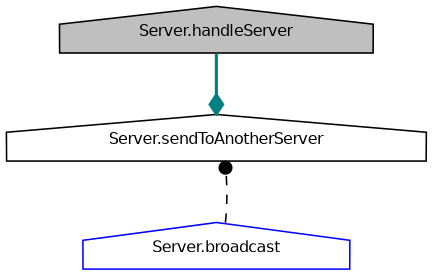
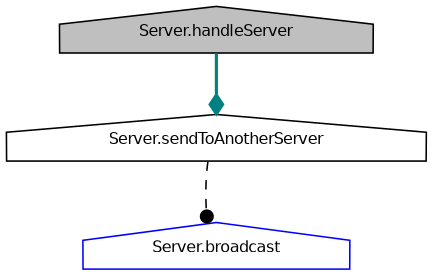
edge "Server.broadcast" -> "Server.sendToAnotherServer": reversed
